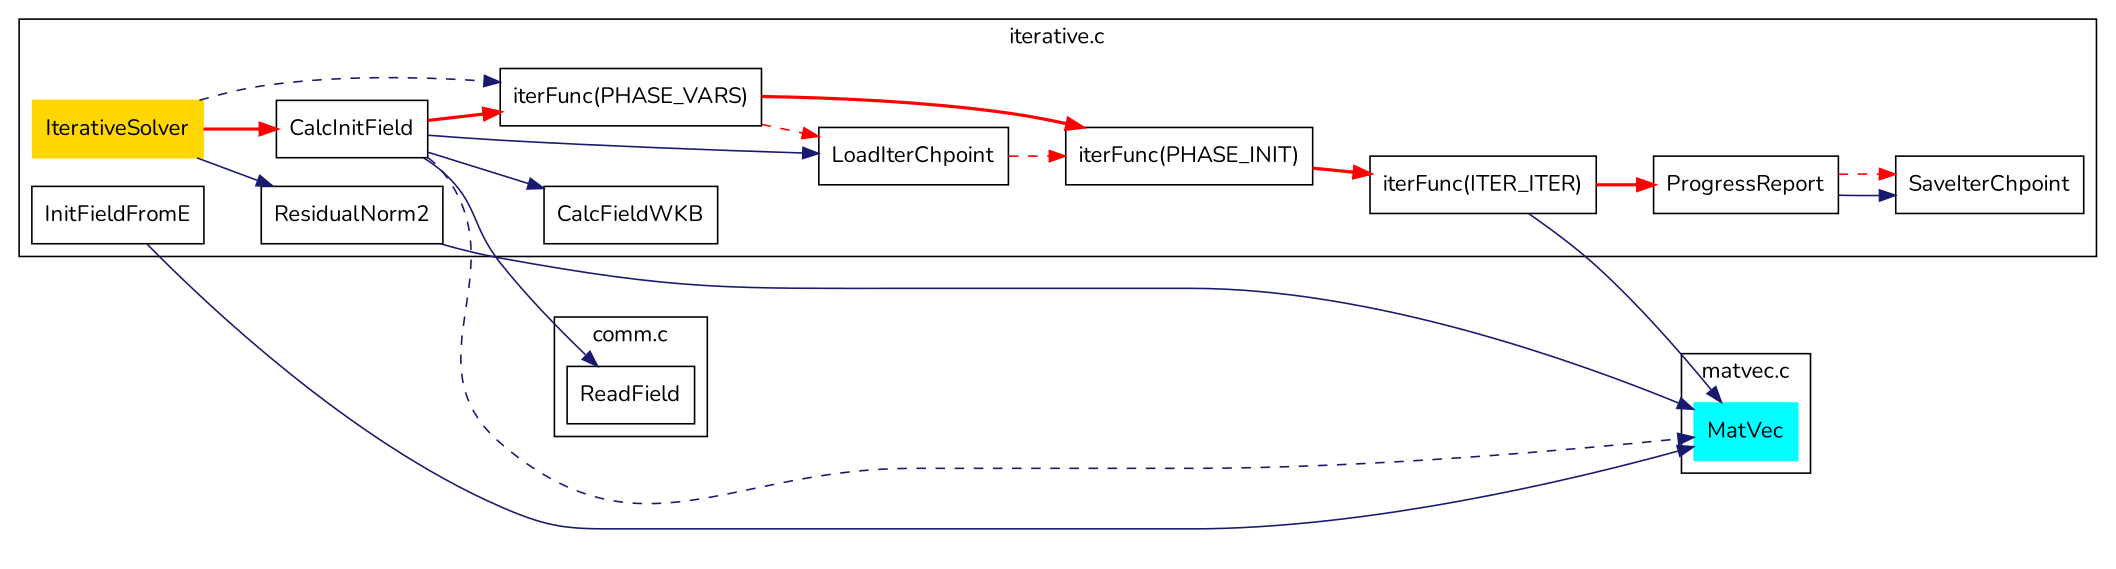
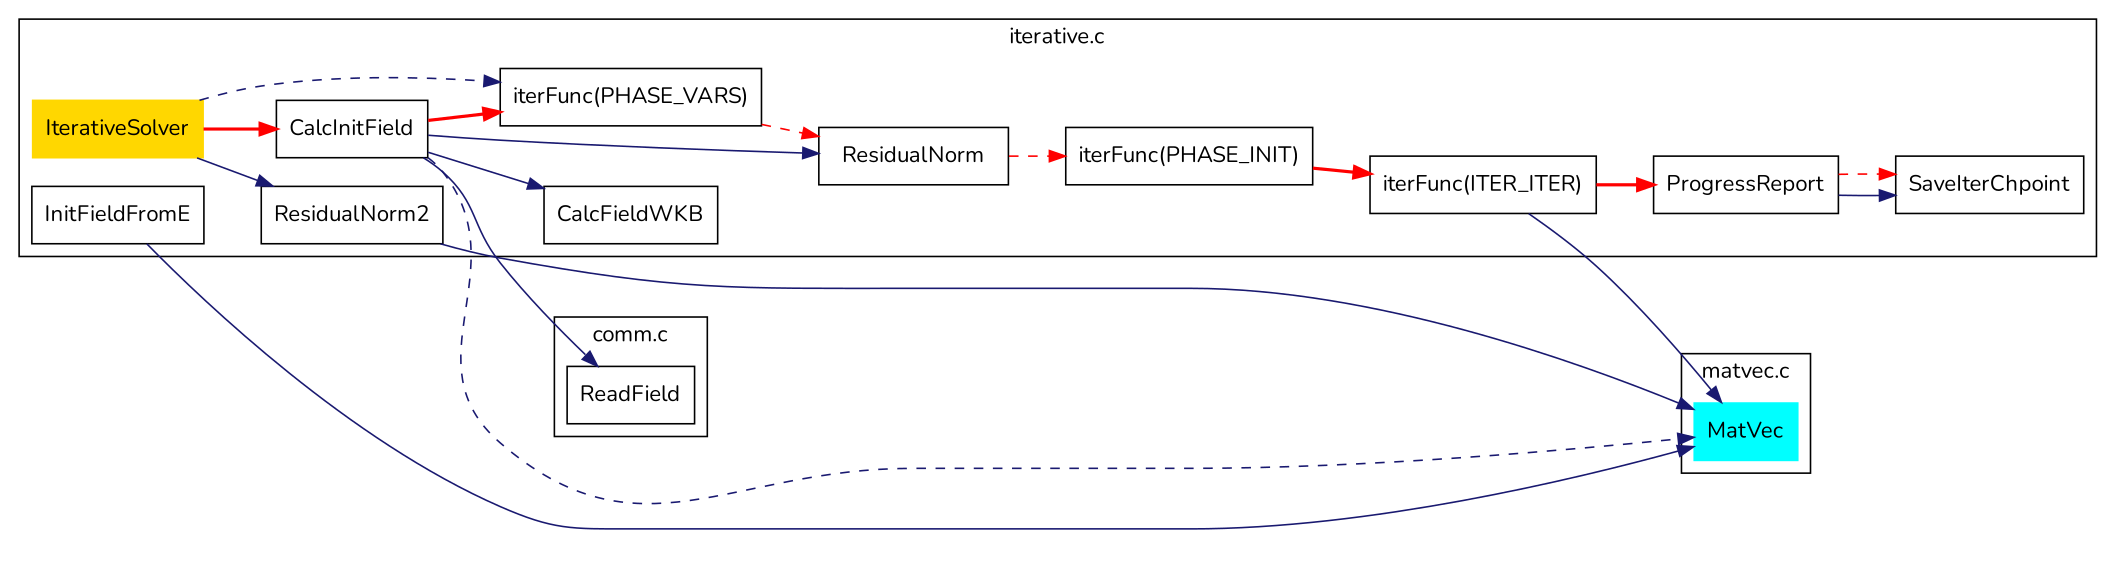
edge "iterFunc(PHASE_VARS)" -> "iterFunc(PHASE_INIT)": removed
node "LoadIterChpoint": label "LoadIterChpoint" -> "ResidualNorm"
